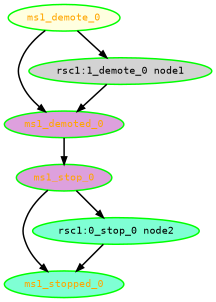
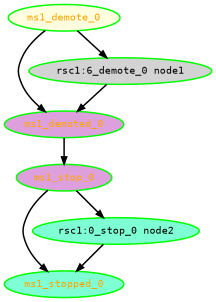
node "rsc1:1_demote_0 node1": label "rsc1:1_demote_0 node1" -> "rsc1:6_demote_0 node1"
